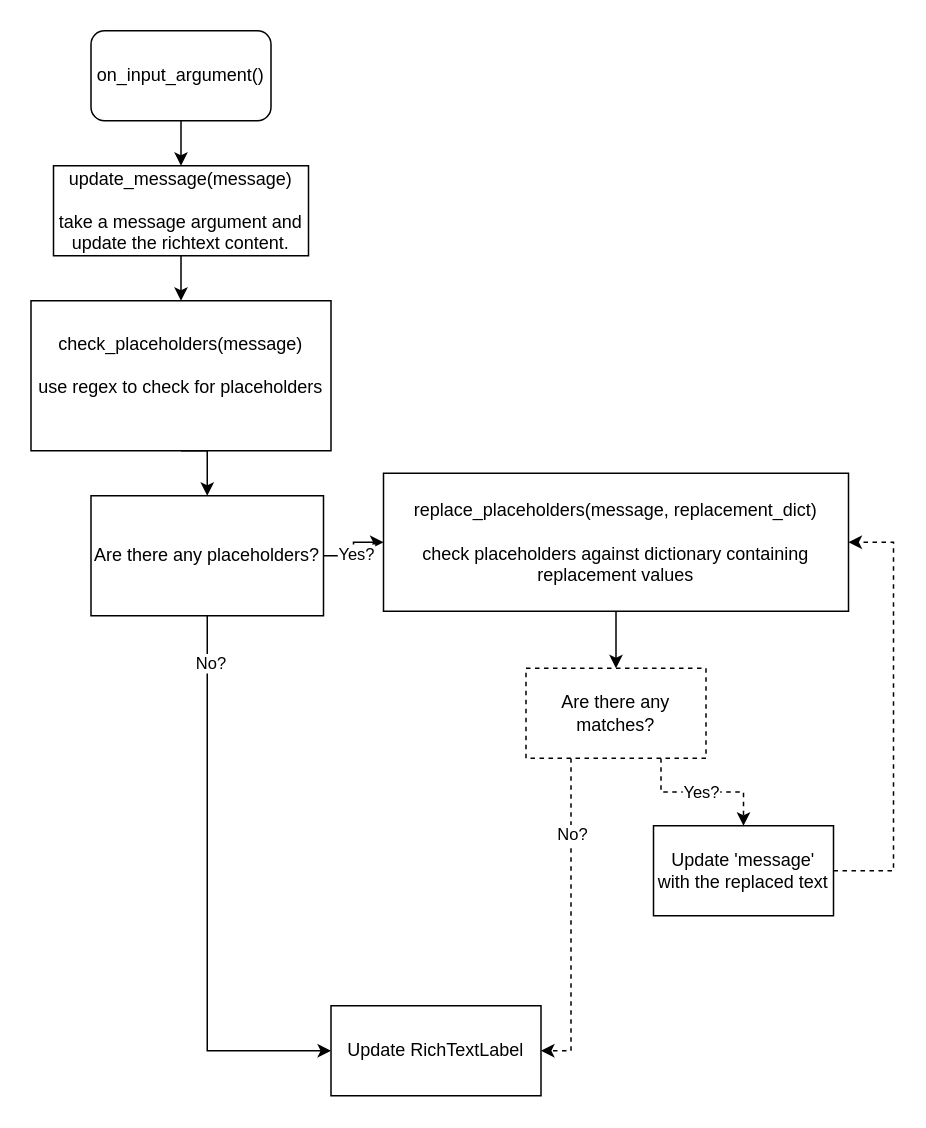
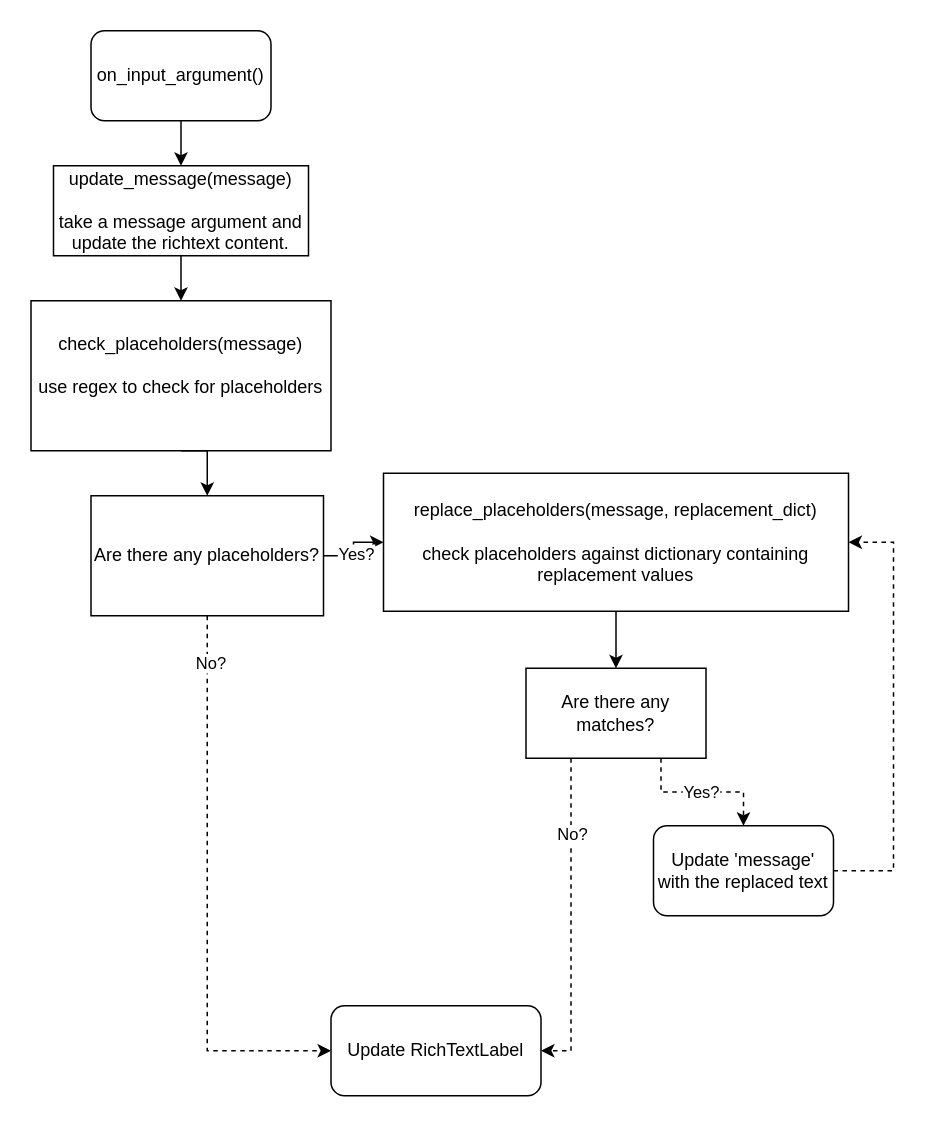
node "Are there any matches?": style dashed -> solid
node "Update 'message' with the replaced text": shape rectangle -> rounded rectangle
edge "Are there any placeholders?" -> "Update RichTextLabel": style solid -> dashed
node "Update RichTextLabel": shape rectangle -> rounded rectangle
